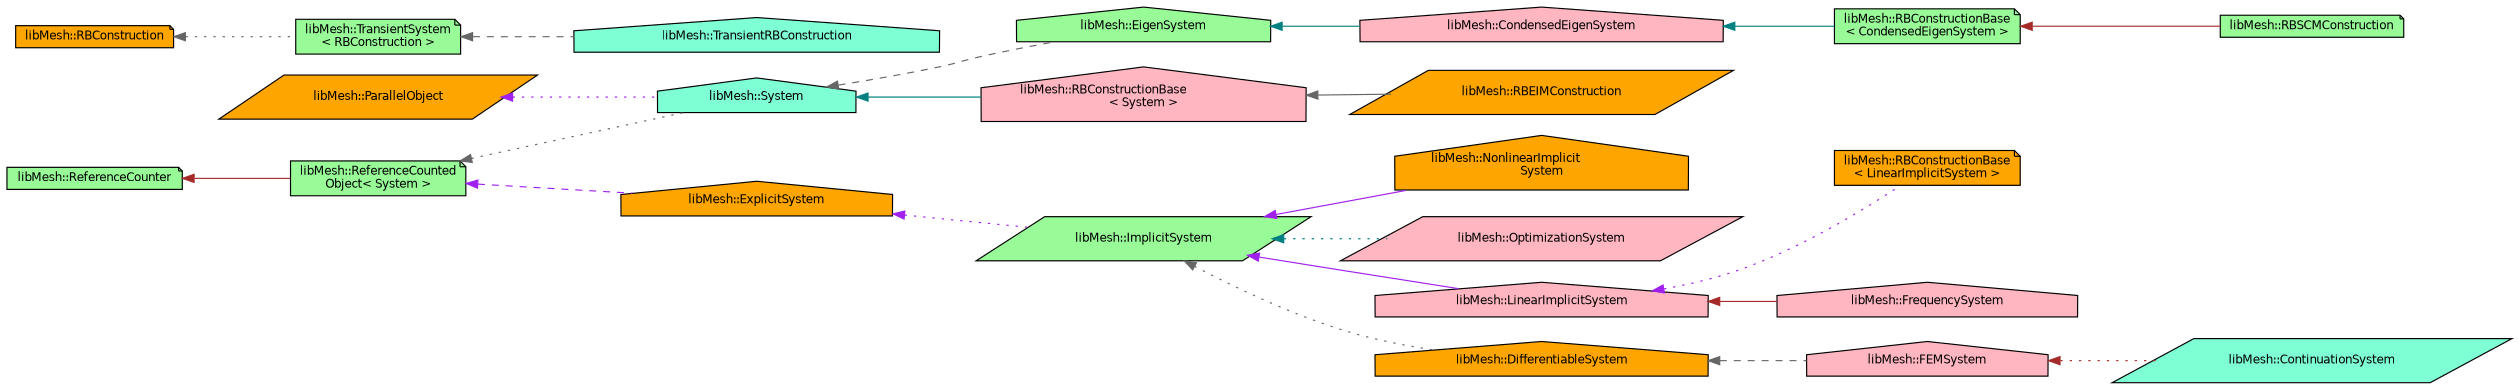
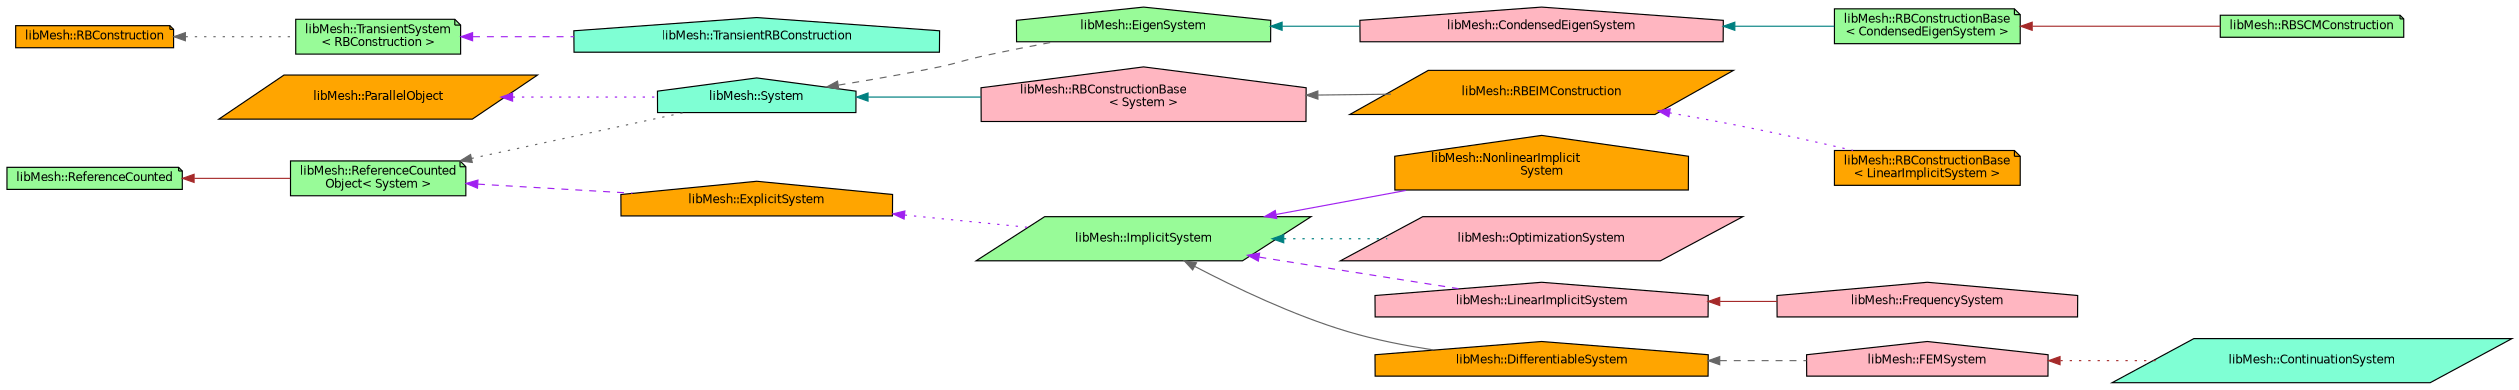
edge "libMesh::TransientRBConstruction" -> "libMesh::TransientSystem < RBConstruction >": color gray40 -> purple
node "libMesh::ReferenceCounter": label "libMesh::ReferenceCounter" -> "libMesh::ReferenceCounted"
edge "libMesh::RBConstructionBase < LinearImplicitSystem >" -> "libMesh::LinearImplicitSystem": now "libMesh::RBConstructionBase < LinearImplicitSystem >" -> "libMesh::RBEIMConstruction"
edge "libMesh::LinearImplicitSystem" -> "libMesh::ImplicitSystem": style solid -> dashed
edge "libMesh::DifferentiableSystem" -> "libMesh::ImplicitSystem": style dotted -> solid
